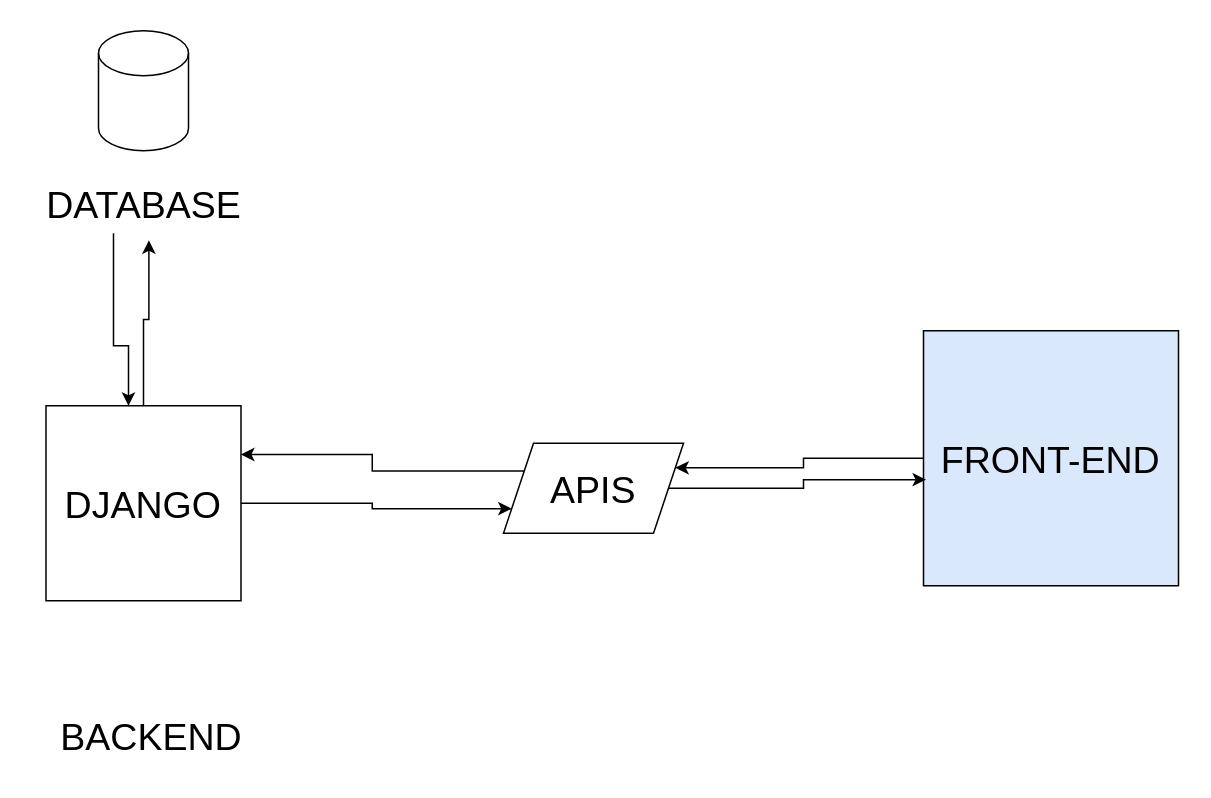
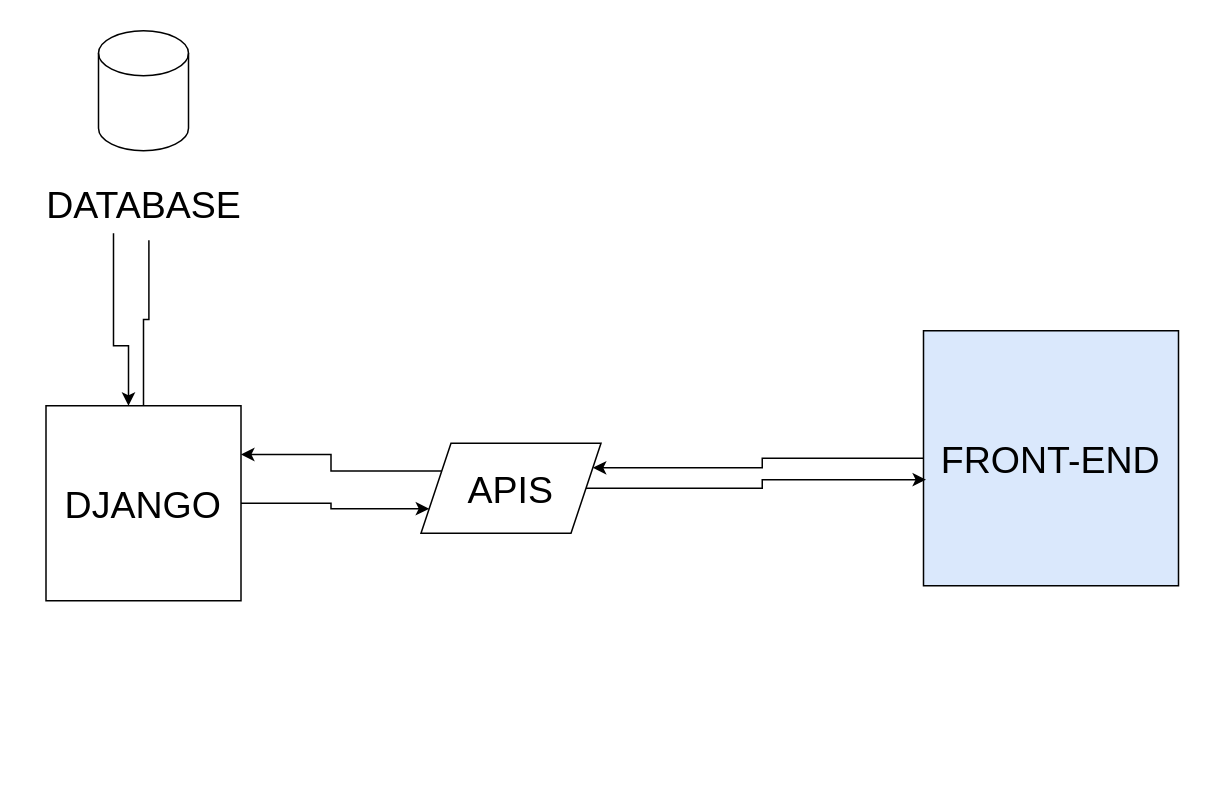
edge "DJANGO" -> "DATABASE": arrowhead classic -> none
node "APIS": moved (593, 488) -> (511, 488)
node "BACKEND": removed
